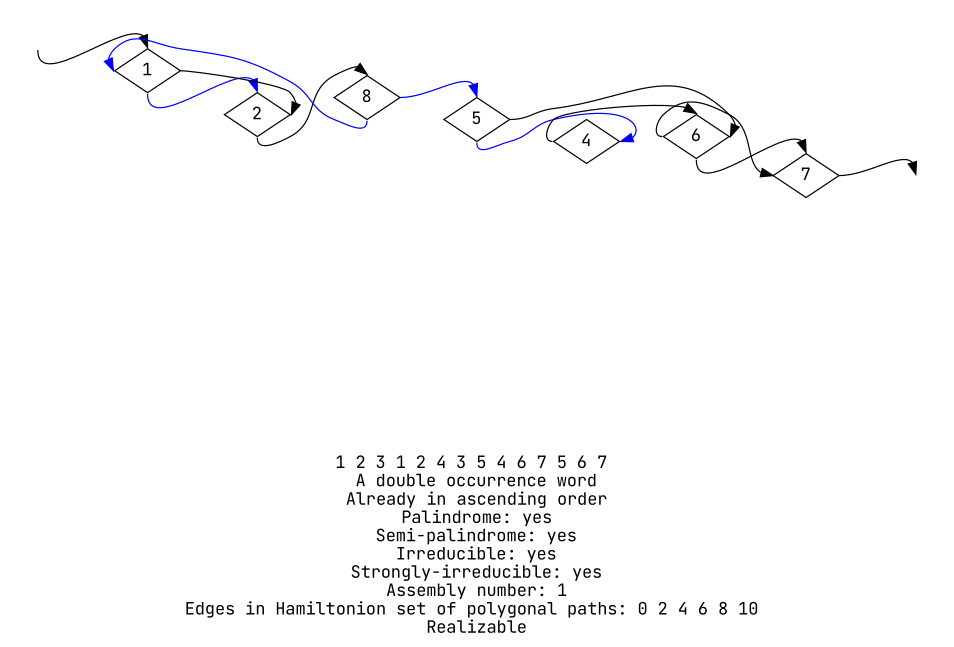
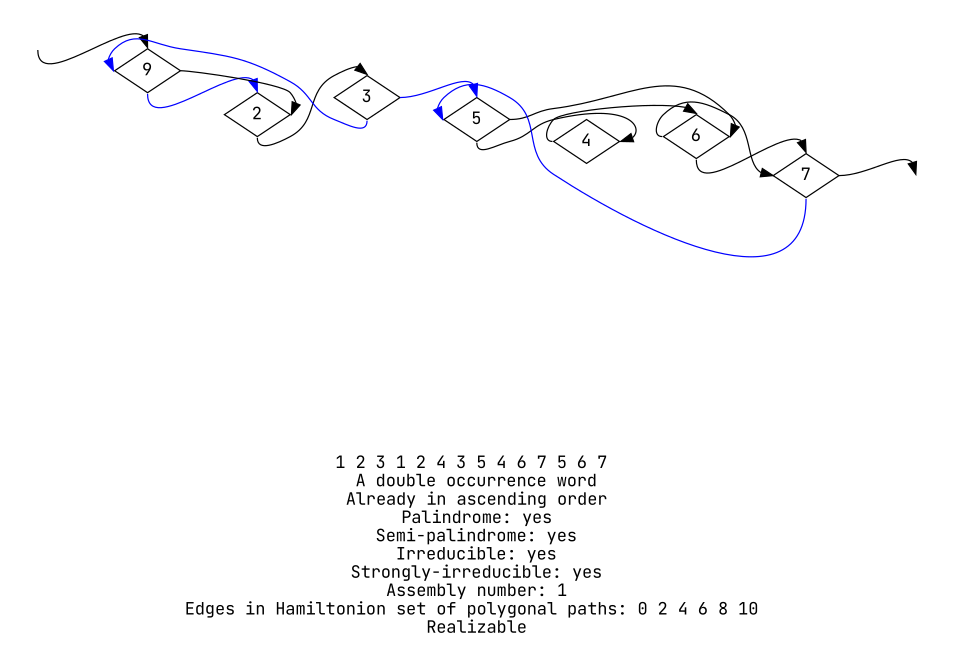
node "1": label "1" -> "9"
node "8": label "8" -> "3"
edge "5" -> "4": color blue -> black
edge "7" -> "5": added
